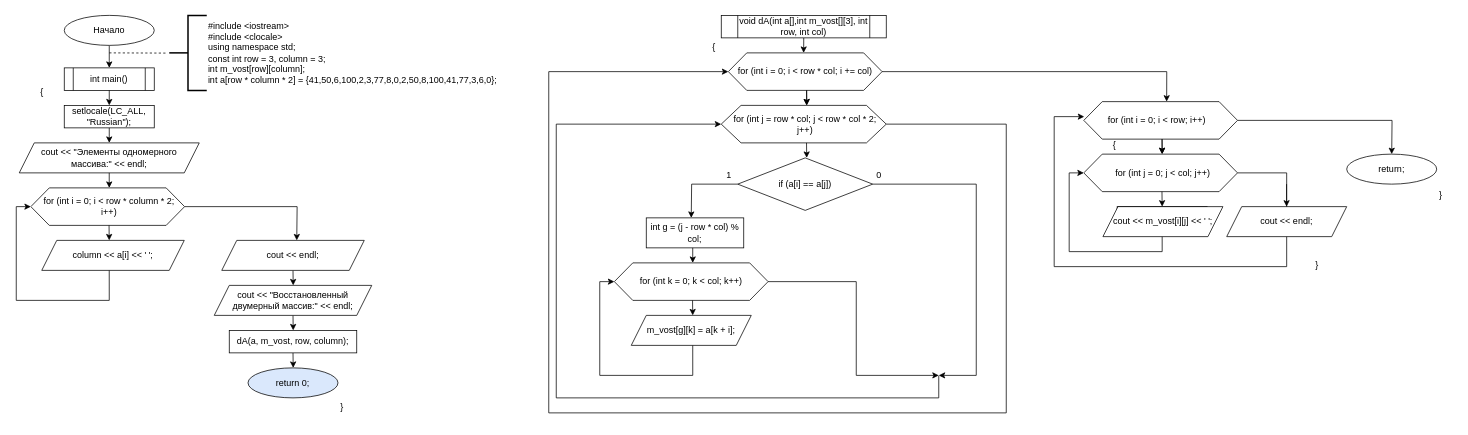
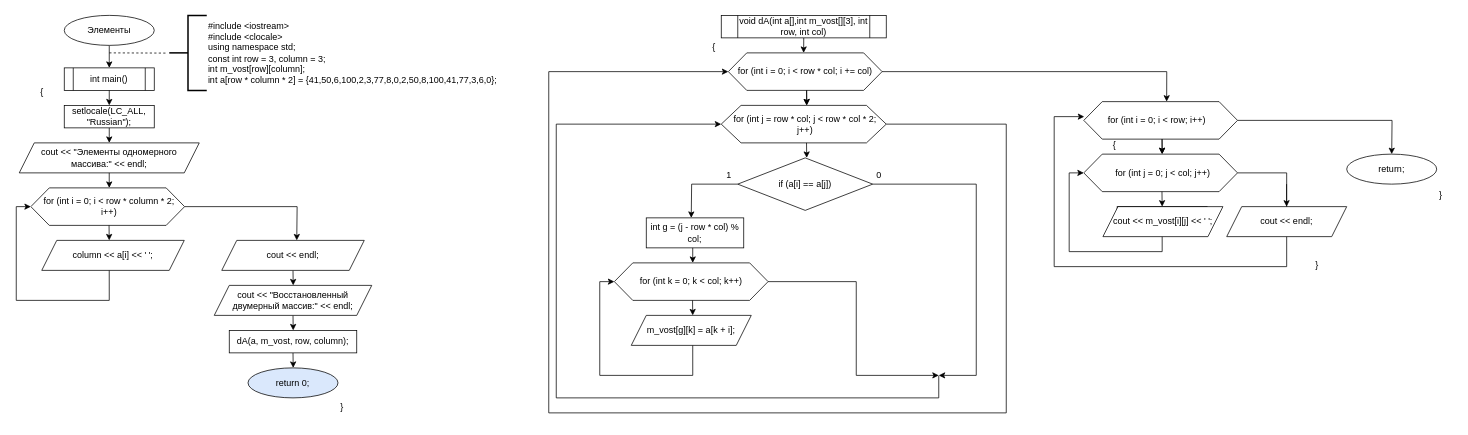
node "Начало": label "Начало" -> "Элементы"
